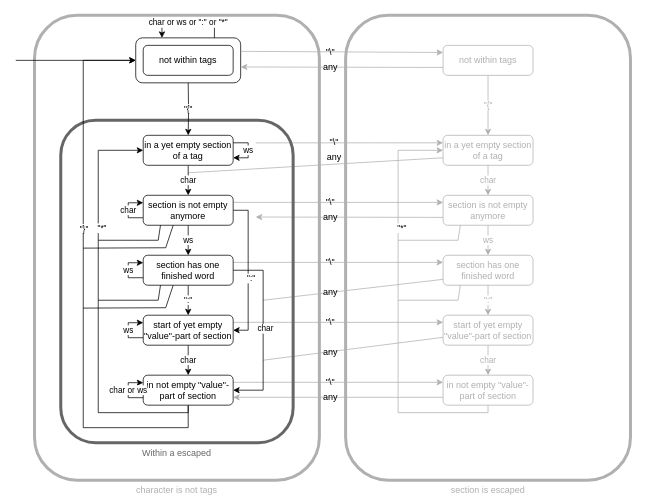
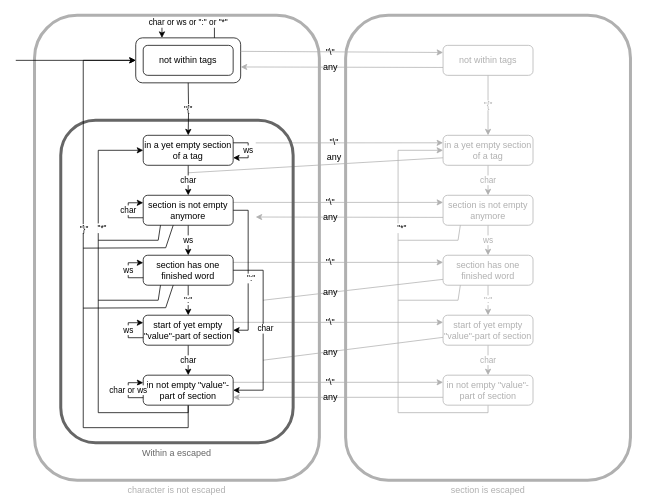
node "character is not tags": label "character is not tags" -> "character is not escaped"
